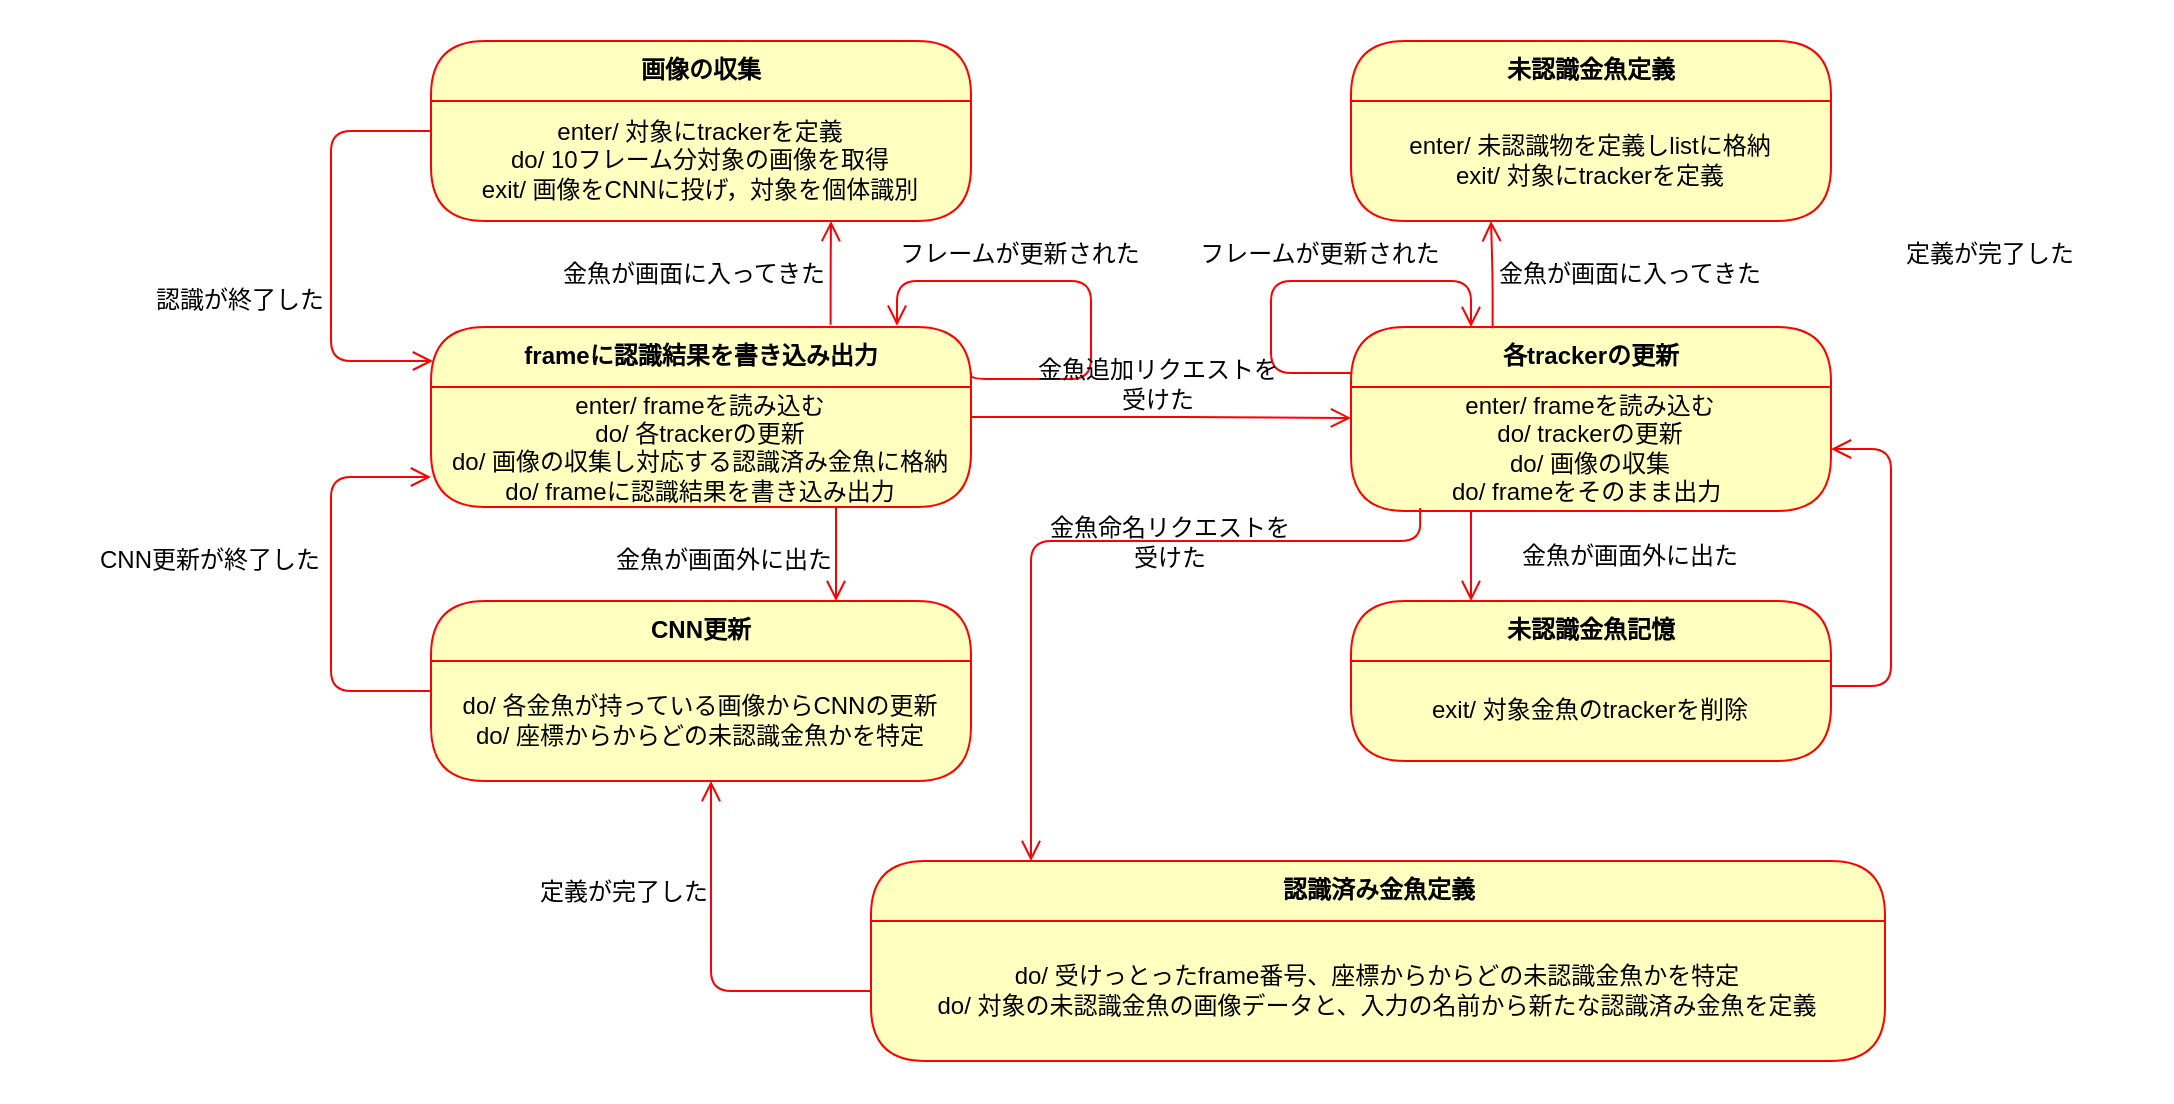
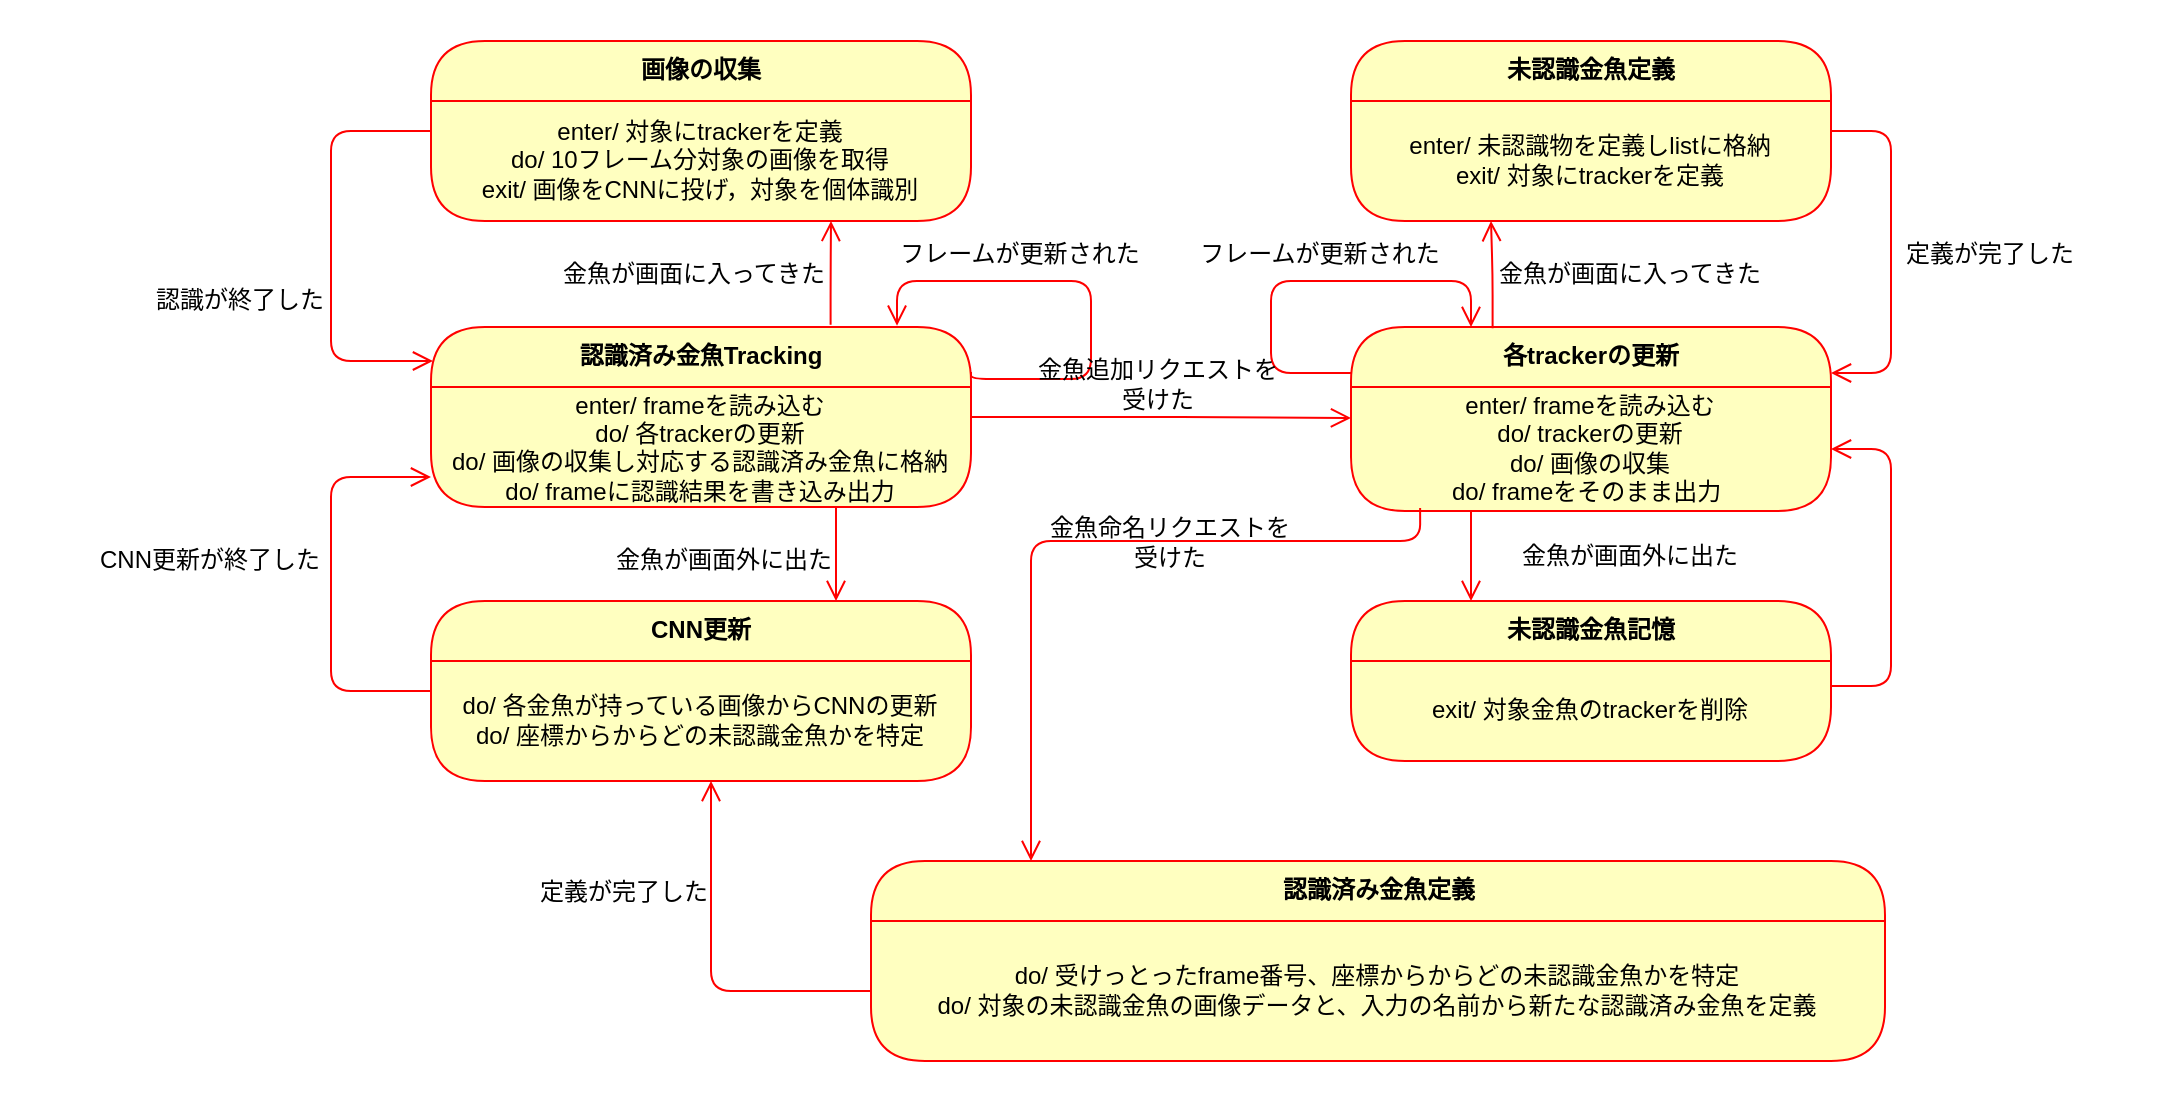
edge "enter/ 未認識物を定義しlistに格納 exit/ 対象にtrackerを定義" -> "各trackerの更新": added
node "frameに認識結果を書き込み出力": label "frameに認識結果を書き込み出力" -> "認識済み金魚Tracking"
